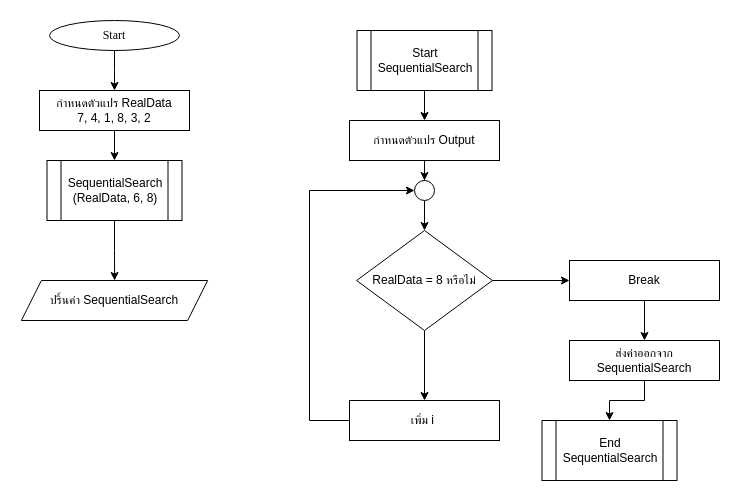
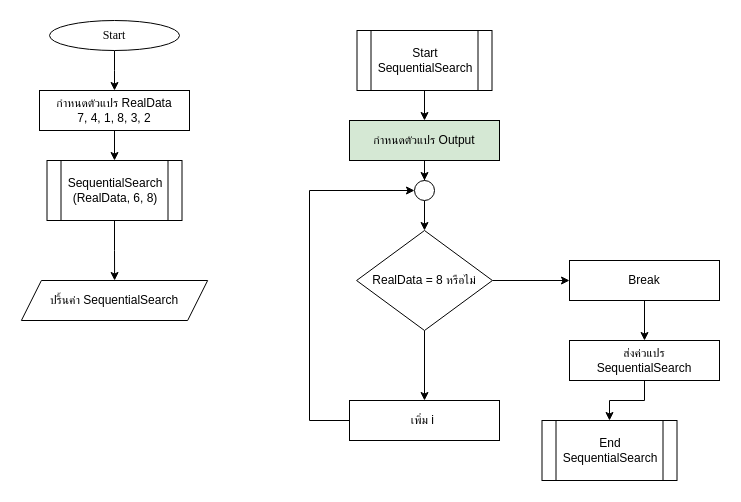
node "กำหนดตัวแปร Output": fillcolor #ffffff -> #d5e8d4
node "ส่งค่าออกจาก SequentialSearch": label "ส่งค่าออกจาก SequentialSearch" -> "ส่งค่วแปร SequentialSearch"
